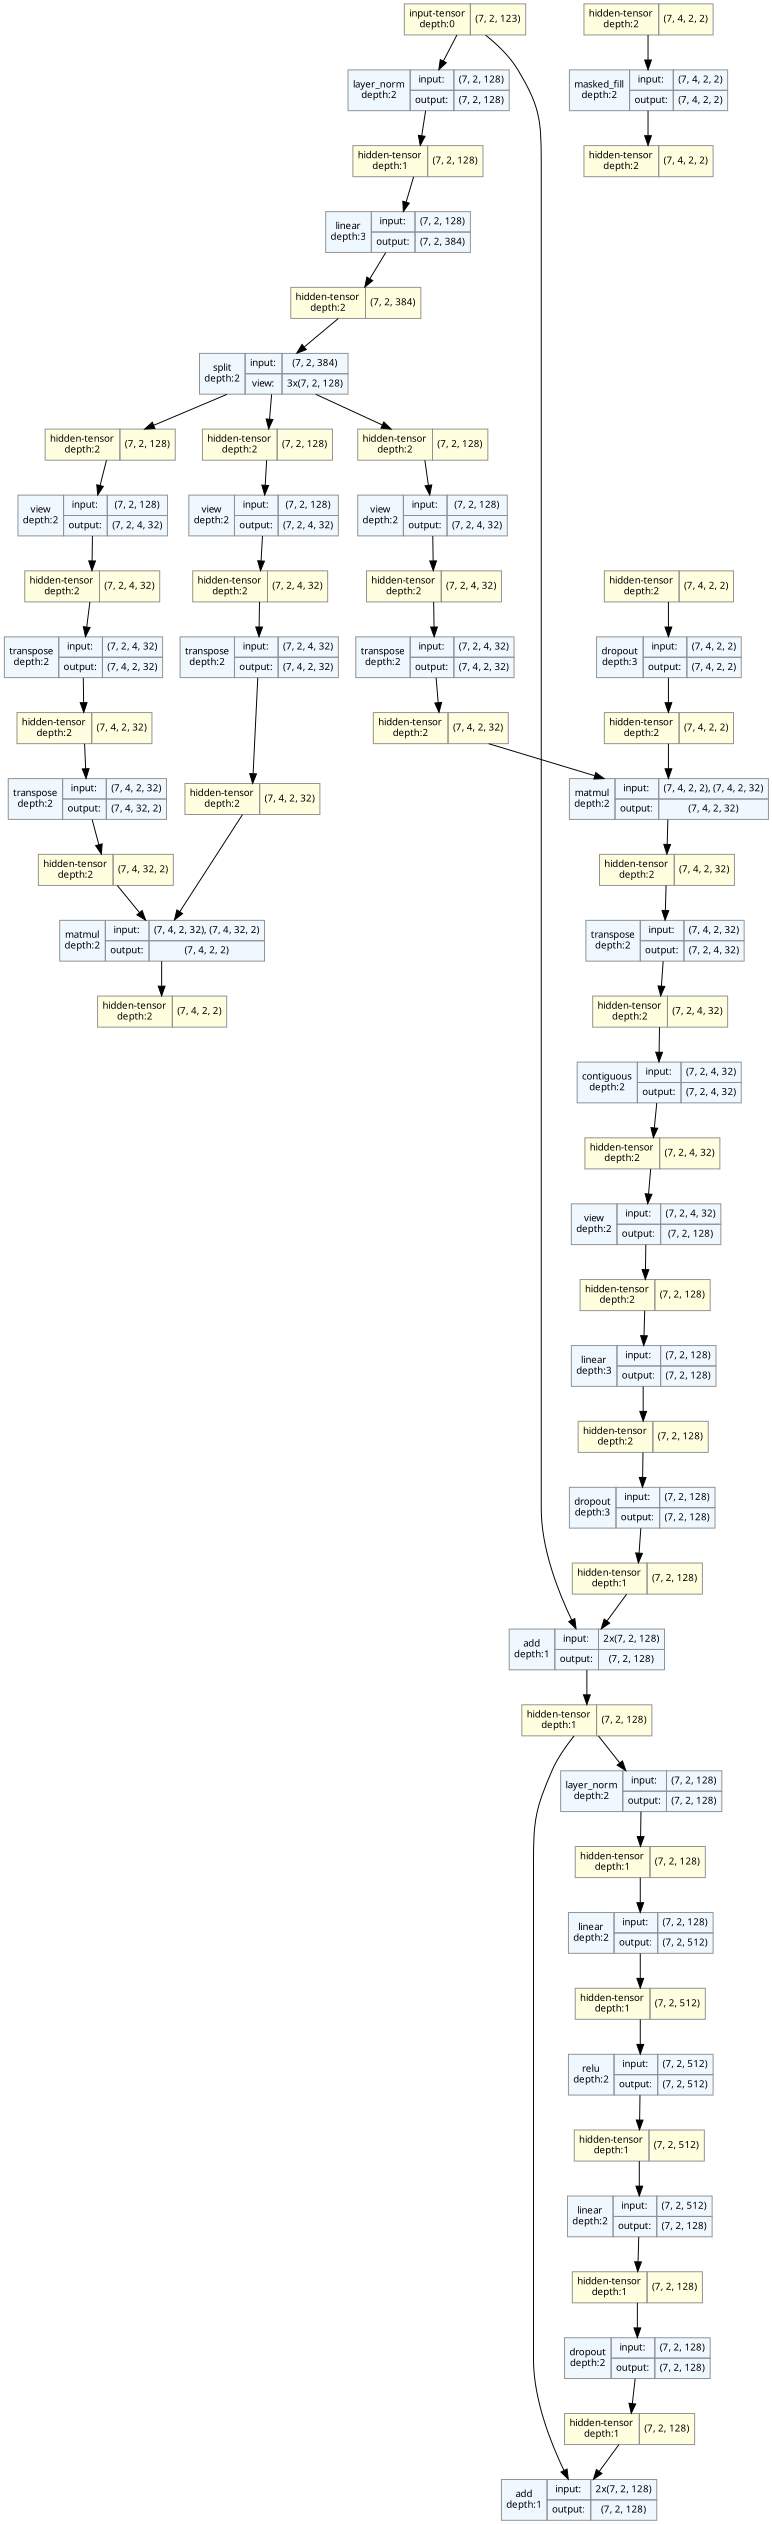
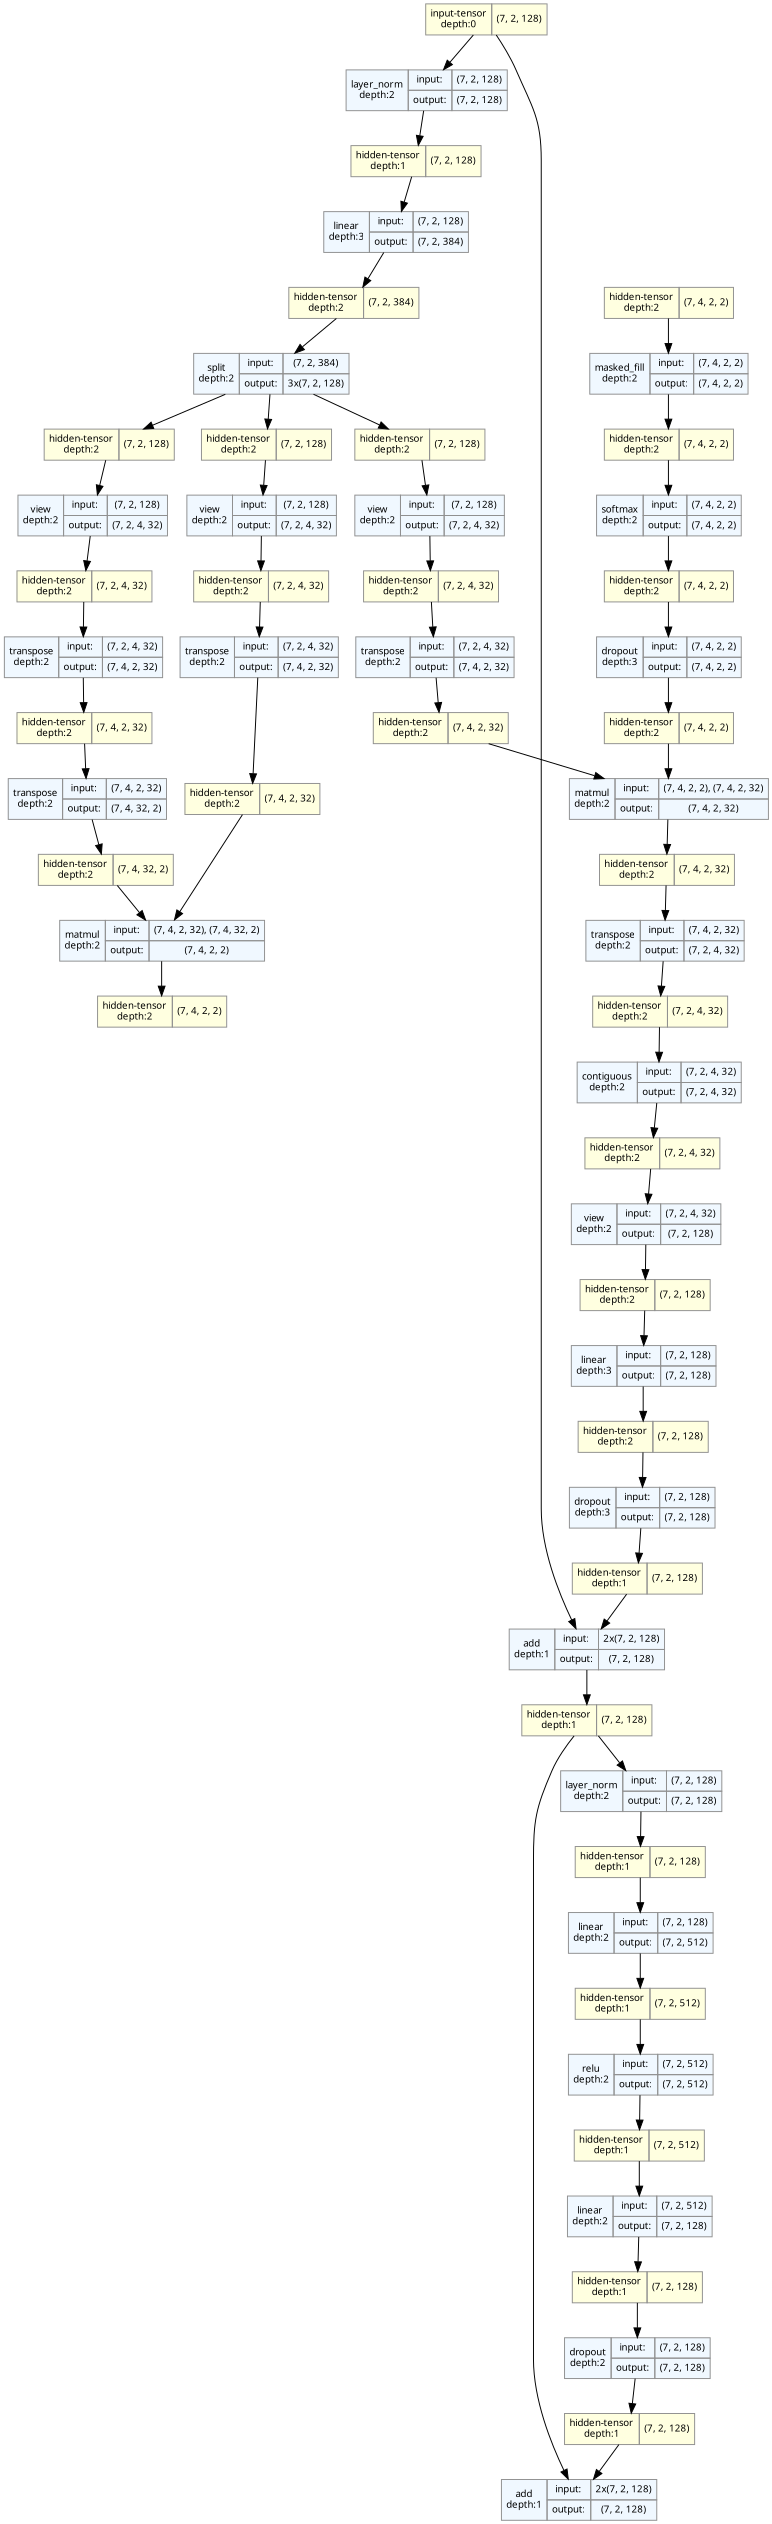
node "input-tensor": text "(7, 2, 123)" -> "(7, 2, 128)"
node "split": text "view:" -> "output:"
node "softmax": added
